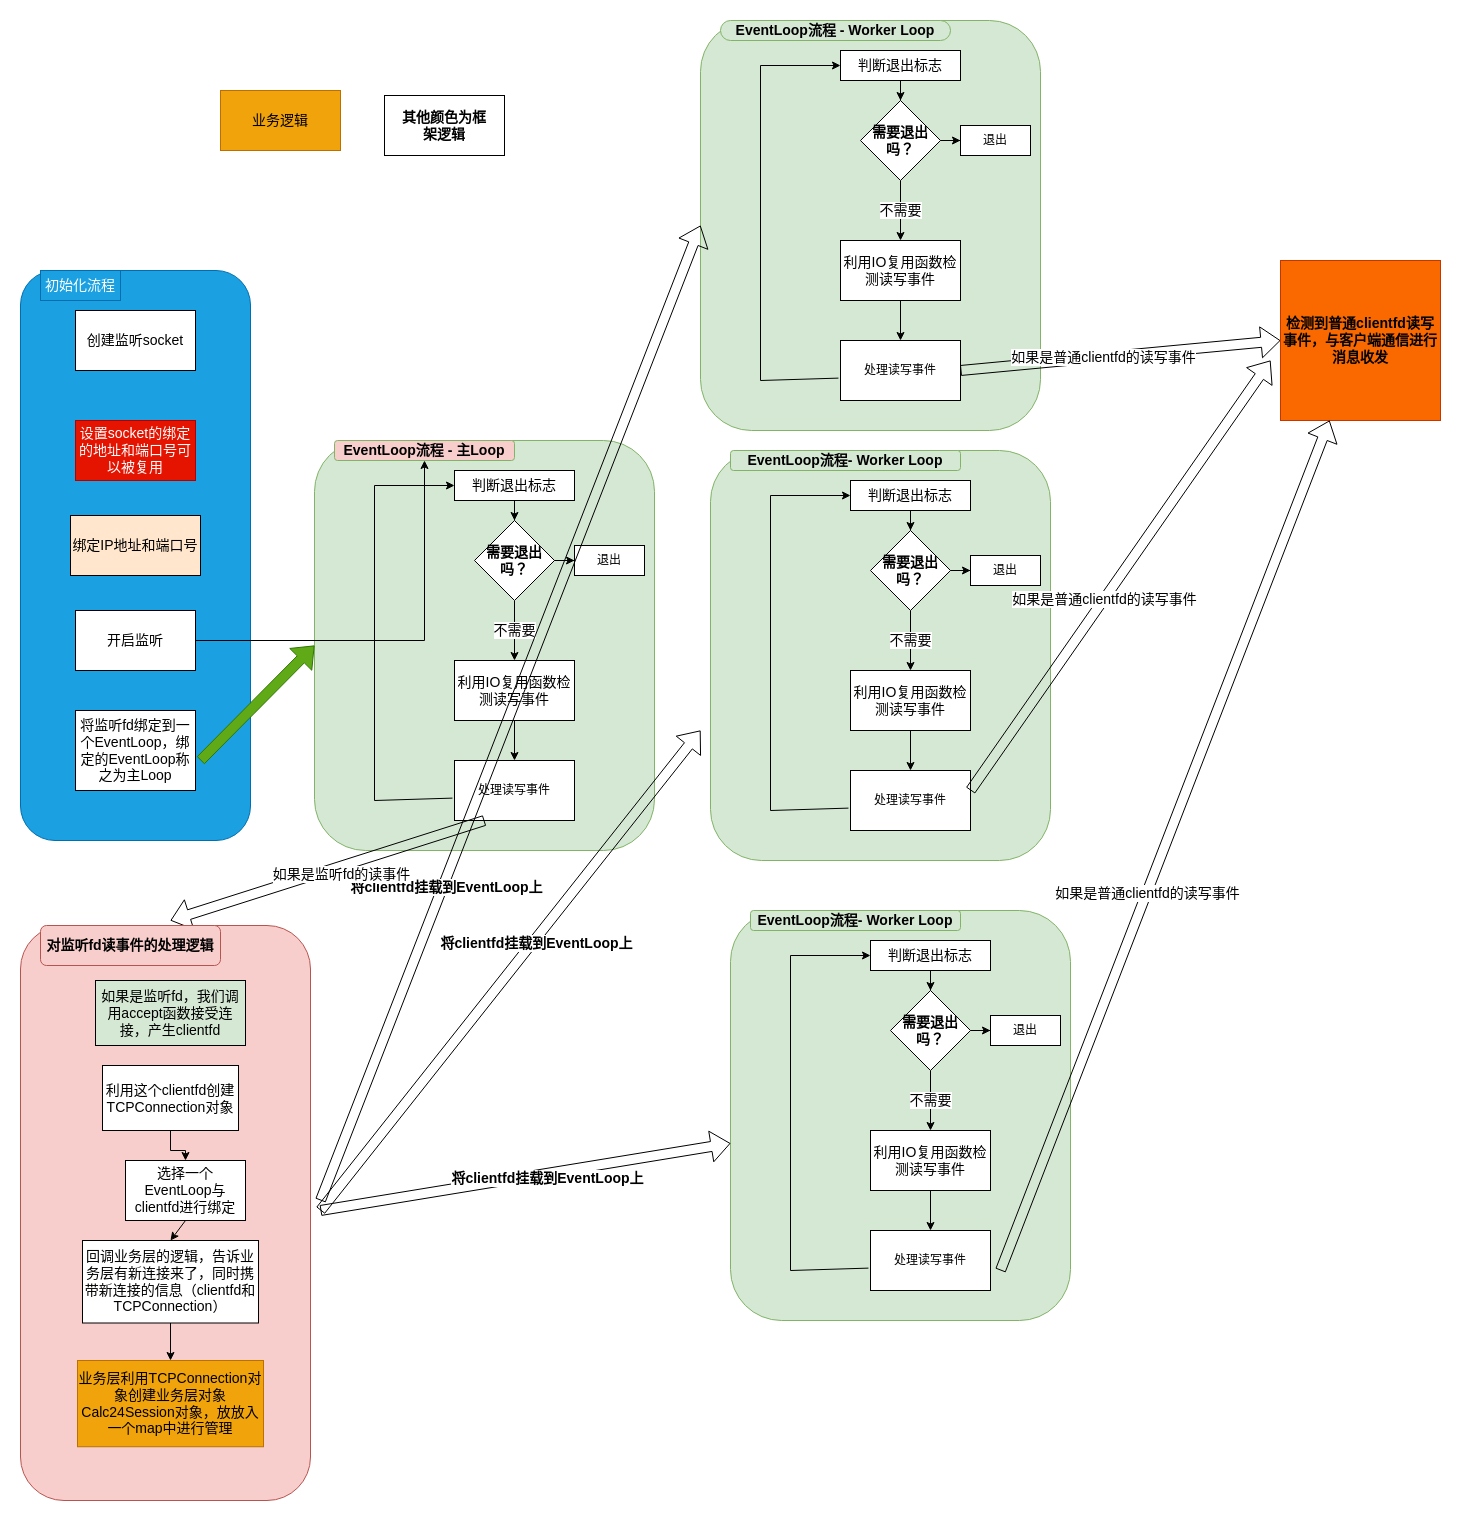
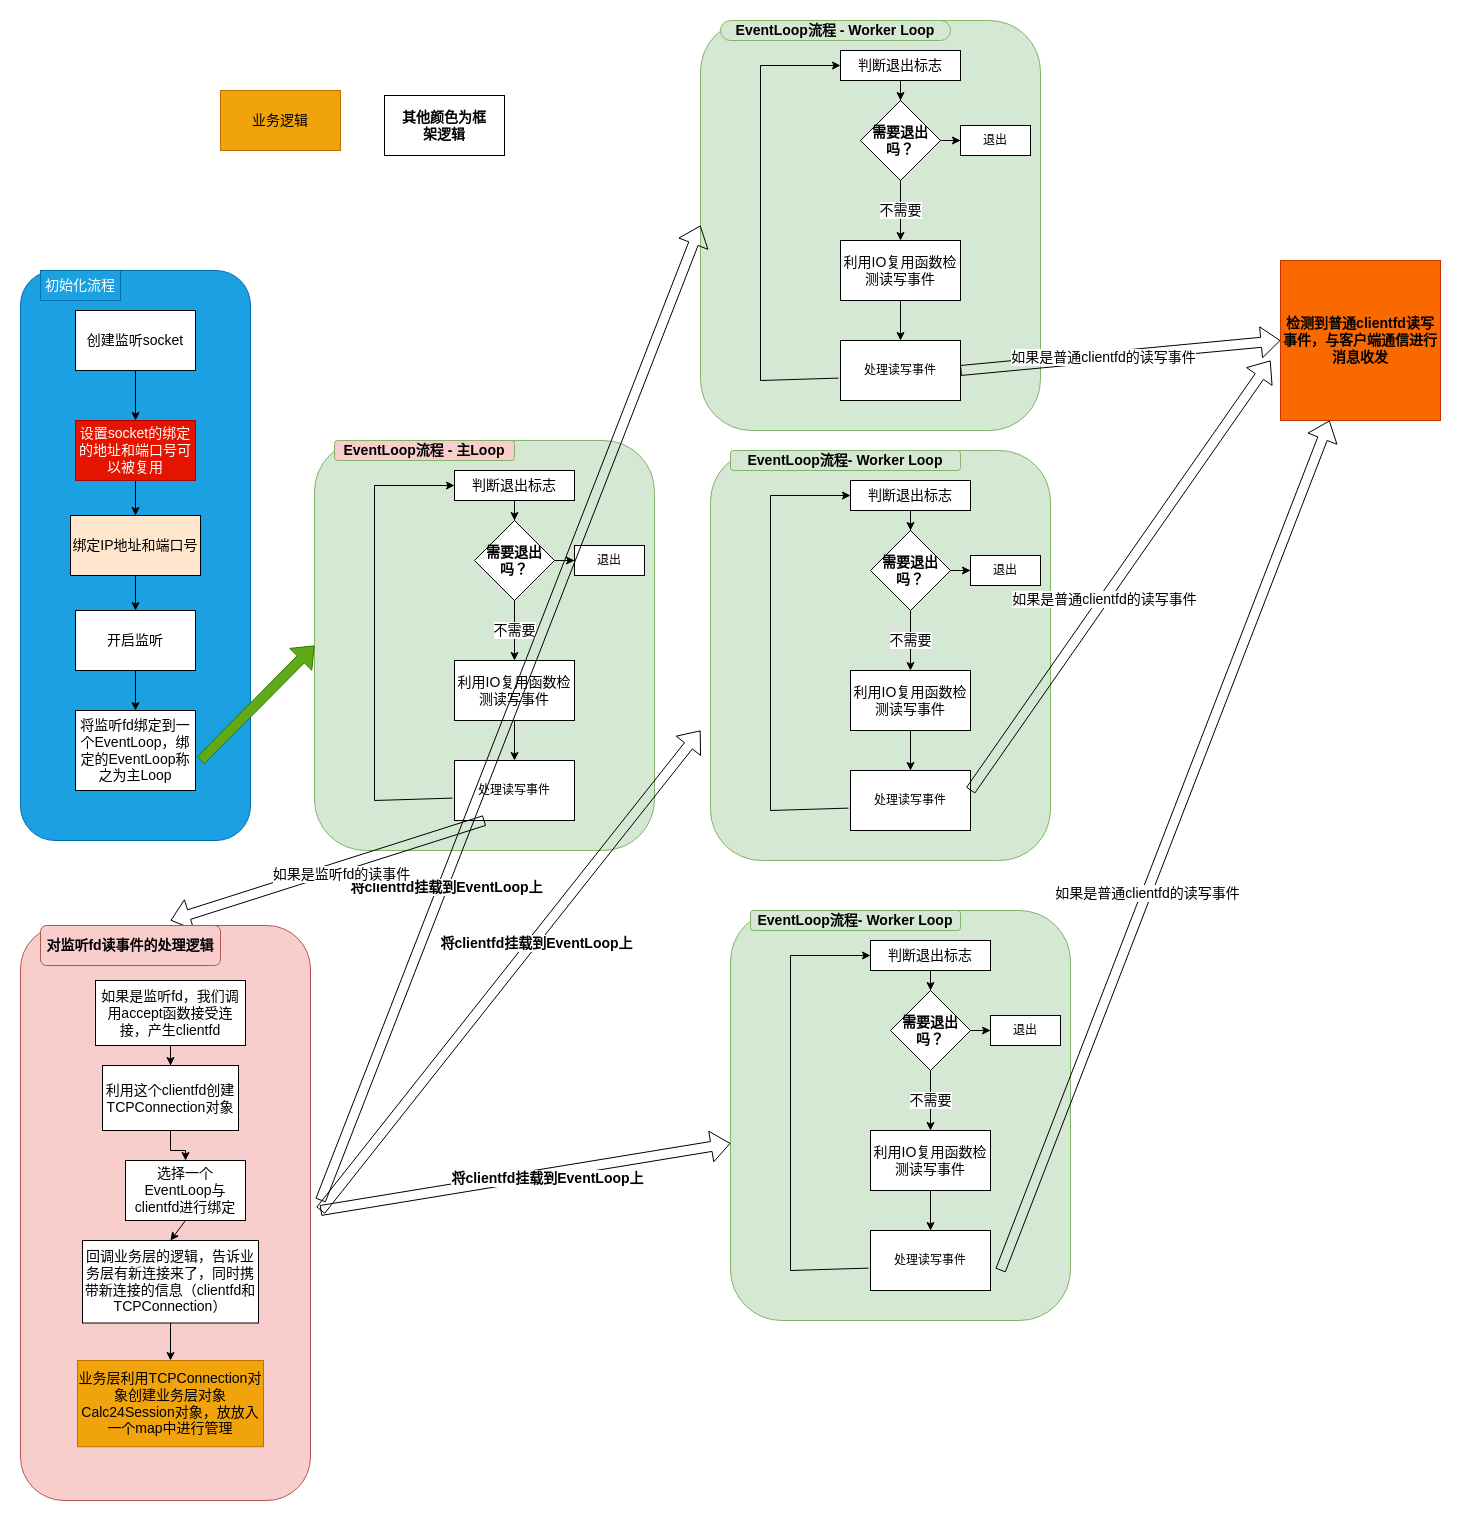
edge "创建监听socket" -> "设置socket的绑定的地址和端口号可以被复用": added
edge "设置socket的绑定的地址和端口号可以被复用" -> "绑定IP地址和端口号": added
edge "绑定IP地址和端口号" -> "开启监听": added
edge "开启监听" -> "EventLoop流程 - 主Loop": now "开启监听" -> "将监听fd绑定到一个EventLoop，绑定的EventLoop称之为主Loop"
node "如果是监听fd，我们调用accept函数接受连接，产生clientfd": fillcolor #d5e8d4 -> #ffffff
edge "如果是监听fd，我们调用accept函数接受连接，产生clientfd" -> "利用这个clientfd创建TCPConnection对象": added
